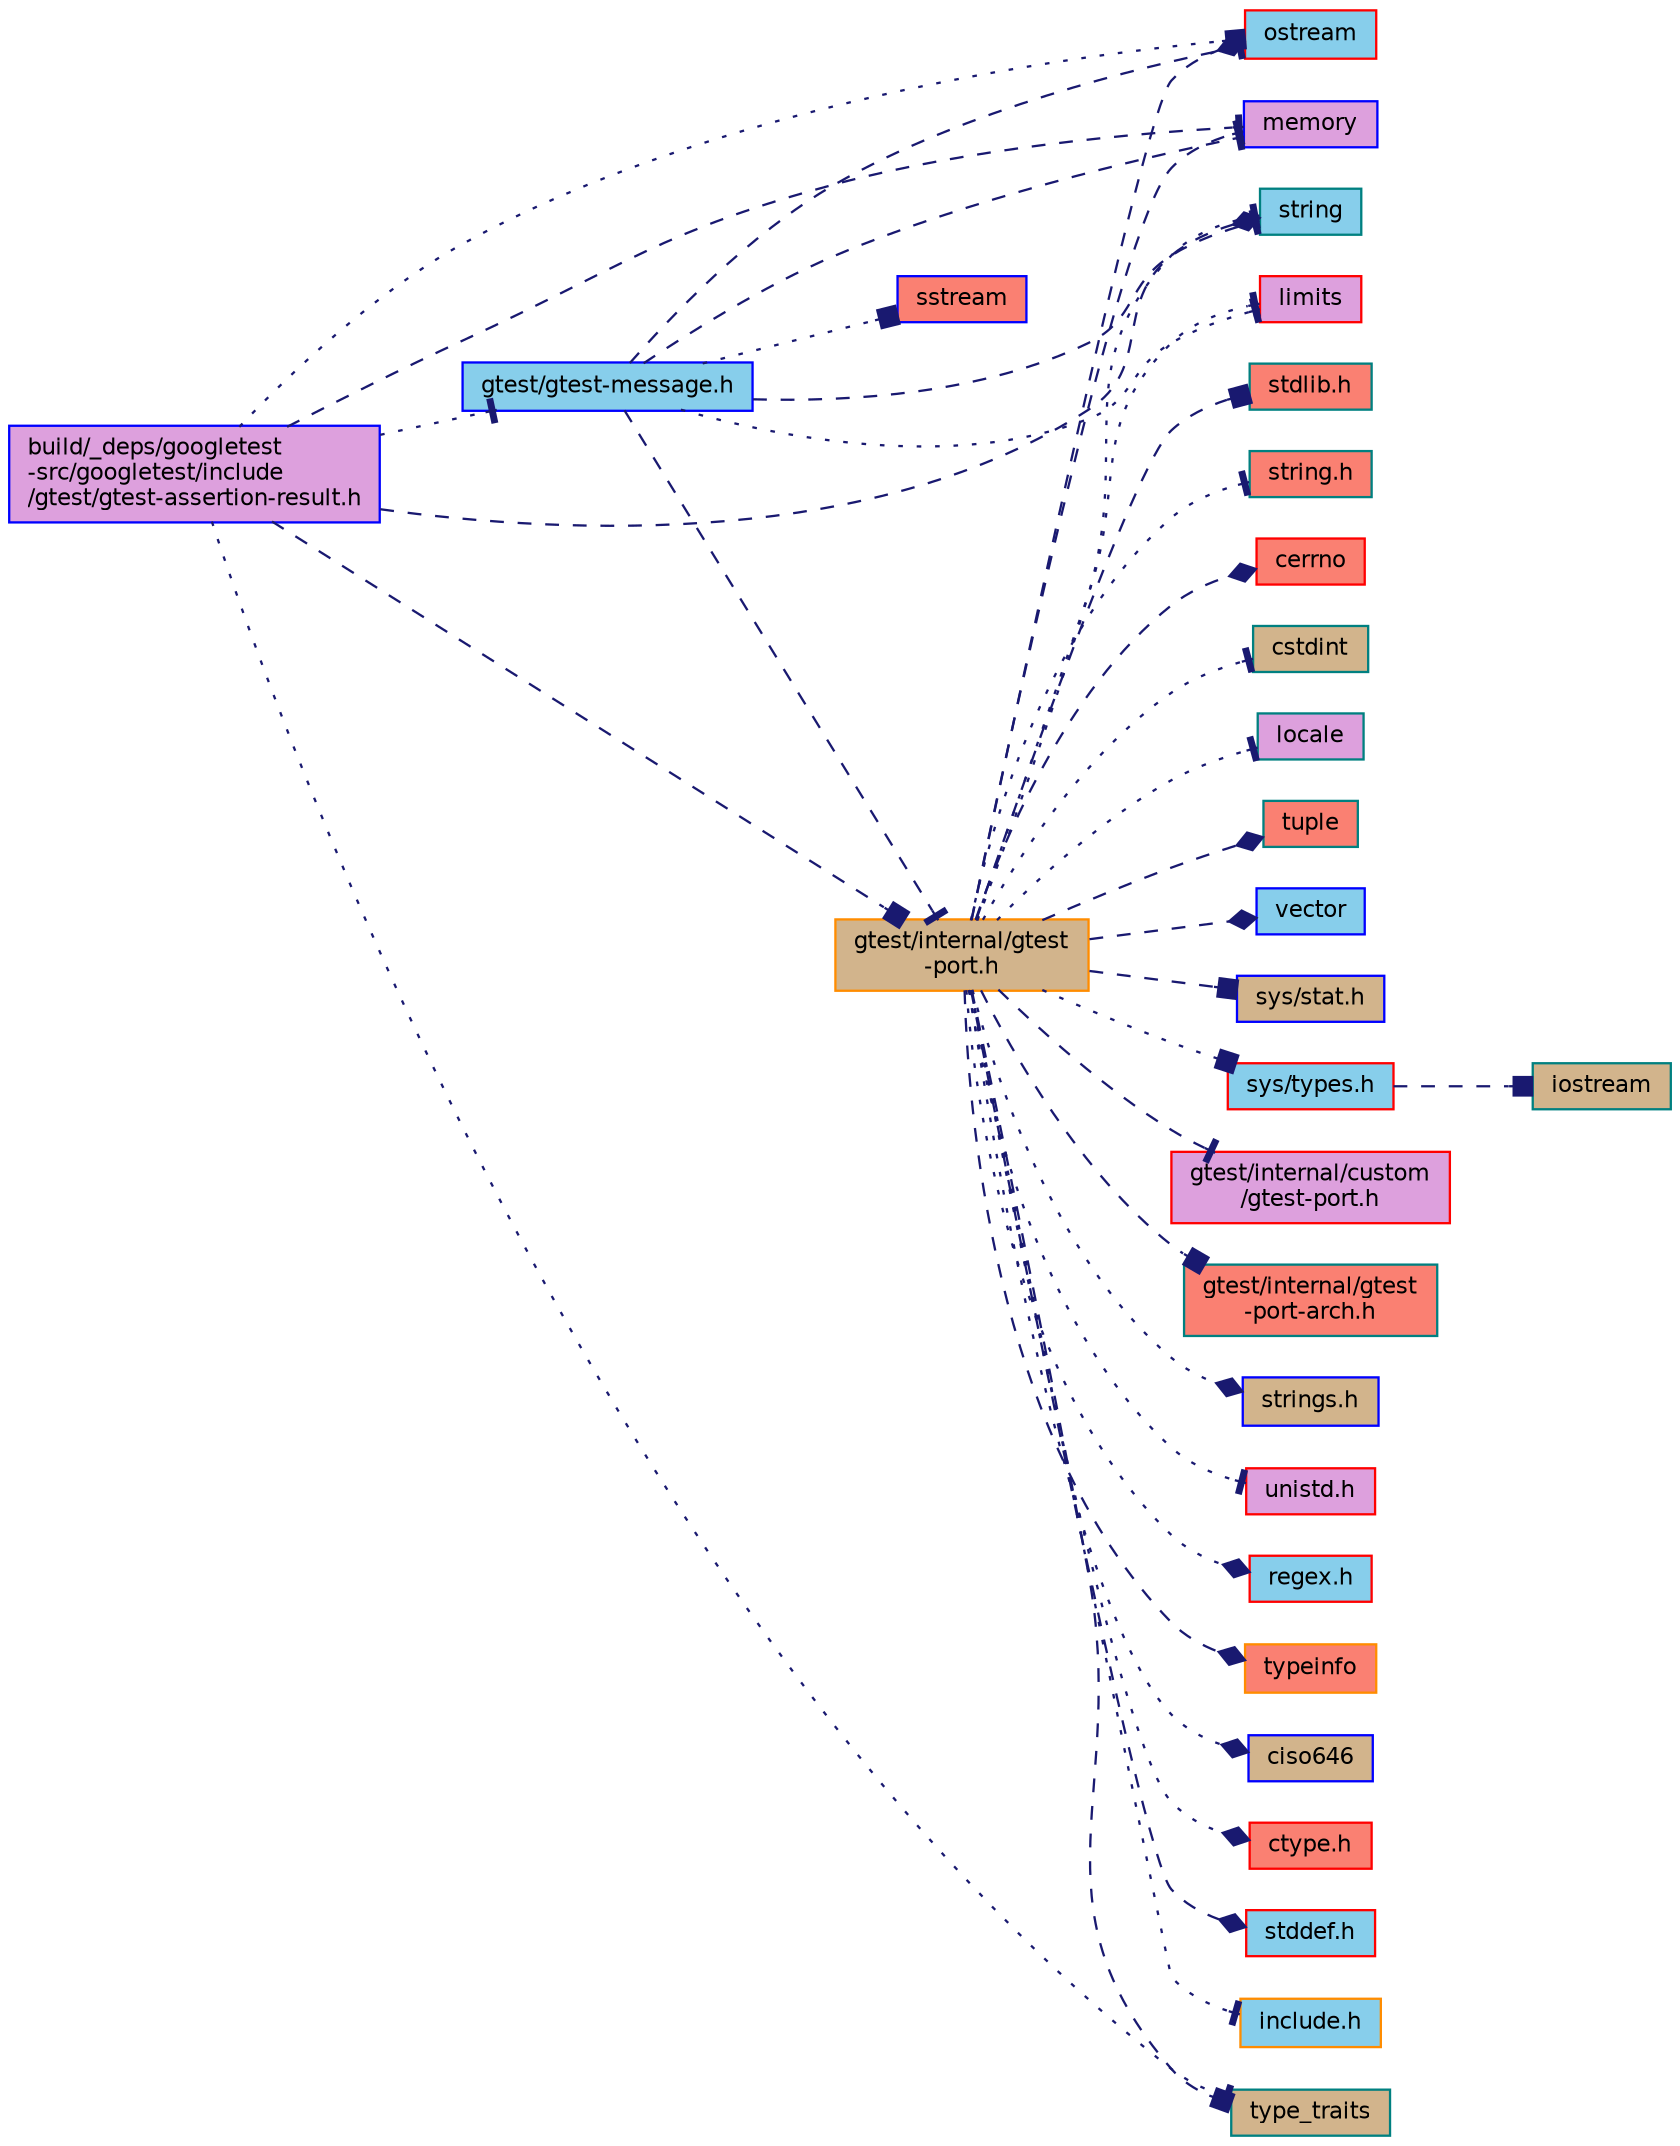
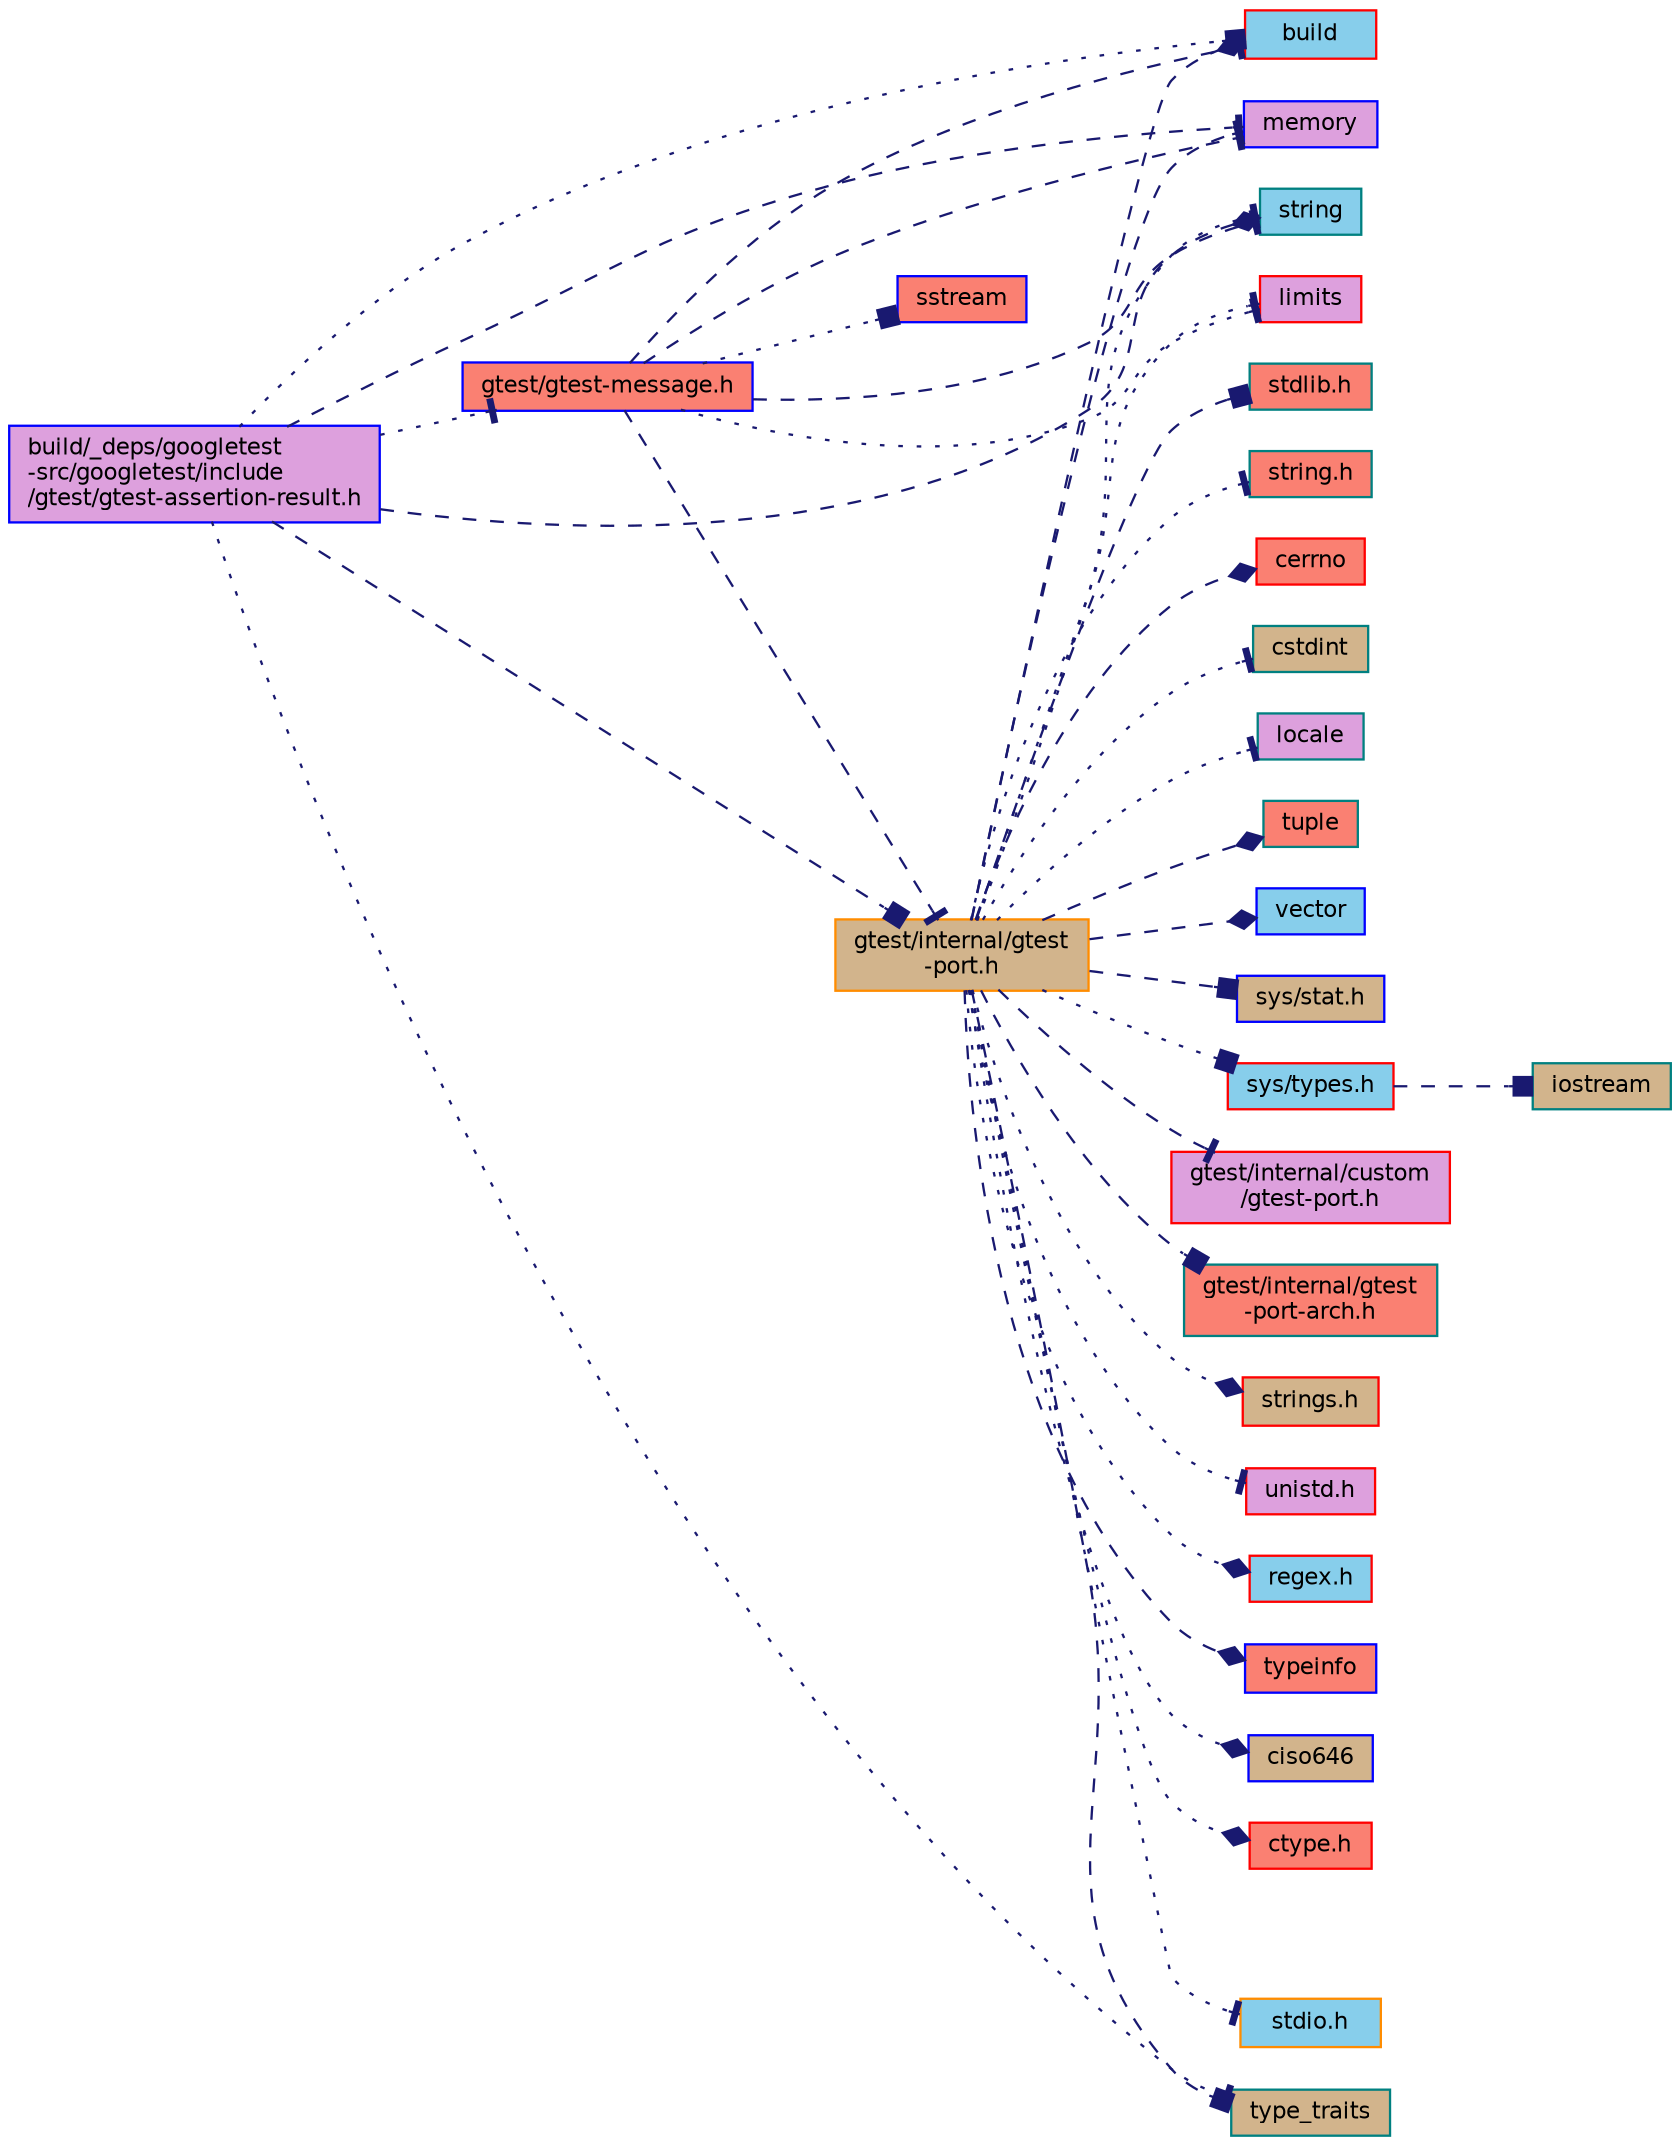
node "ostream": label "ostream" -> "build"
node "gtest/gtest-message.h": fillcolor skyblue -> salmon
node "strings.h": color blue -> red
node "typeinfo": color darkorange -> blue
node "stddef.h": removed
node "include.h": label "include.h" -> "stdio.h"
